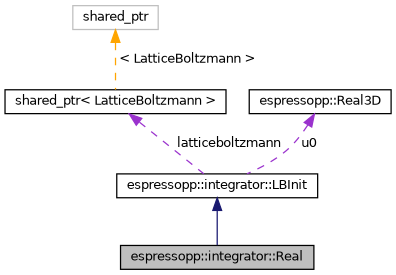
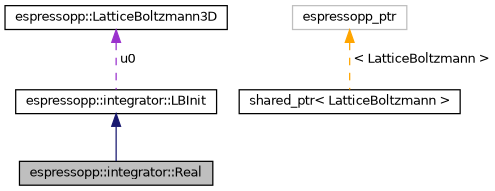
node "shared_ptr": label "shared_ptr" -> "espressopp_ptr"
node "espressopp::Real3D": label "espressopp::Real3D" -> "espressopp::LatticeBoltzmann3D"
edge "espressopp::integrator::LBInit" -> "shared_ptr< LatticeBoltzmann >": removed, label "latticeboltzmann"
